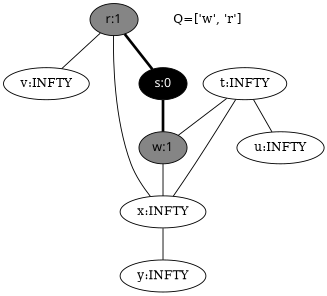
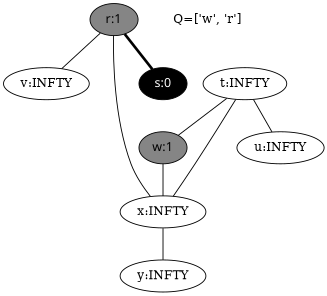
edge "s:0" -- "w:1": removed
